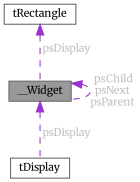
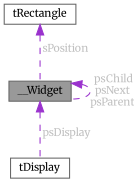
edge "__Widget" -> "tRectangle": label " psDisplay" -> " sPosition"
